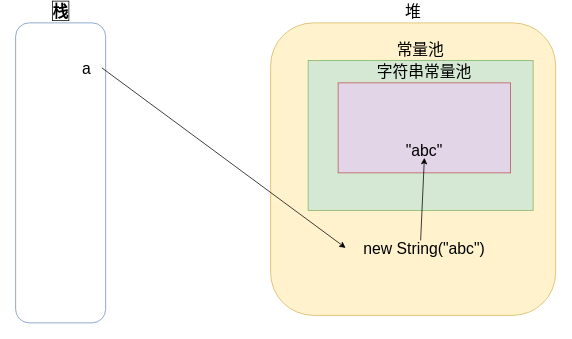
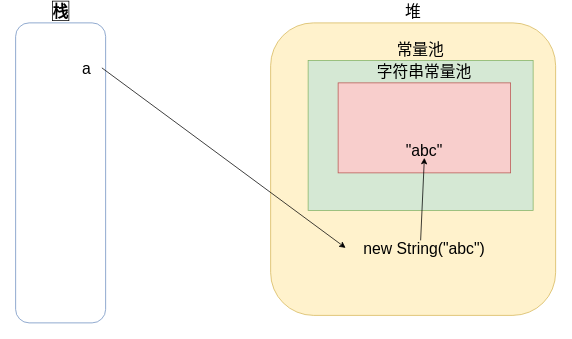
node "字符串常量池": fillcolor #e1d5e7 -> #f8cecc
